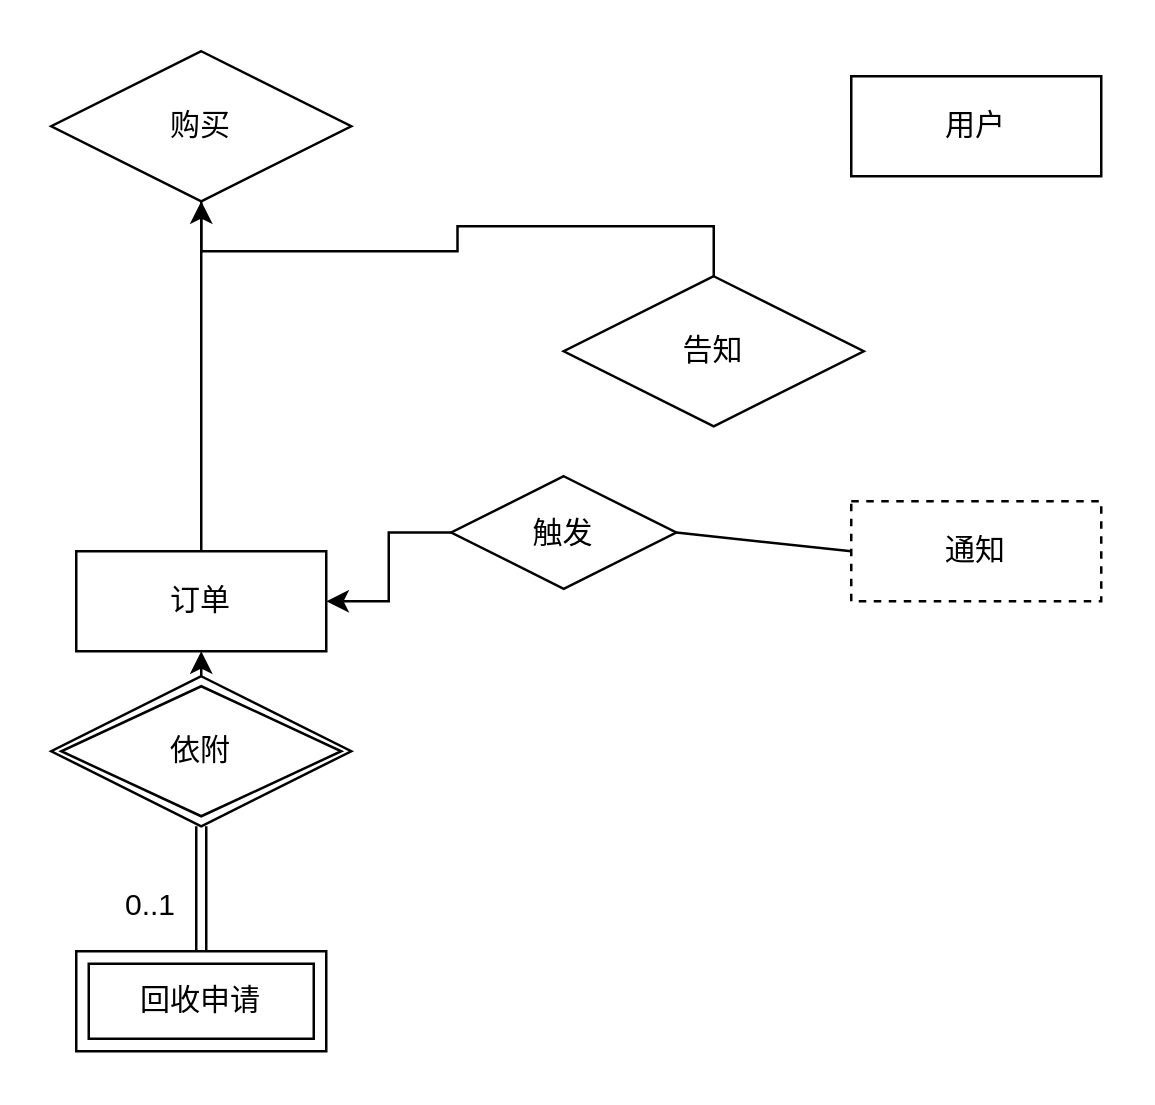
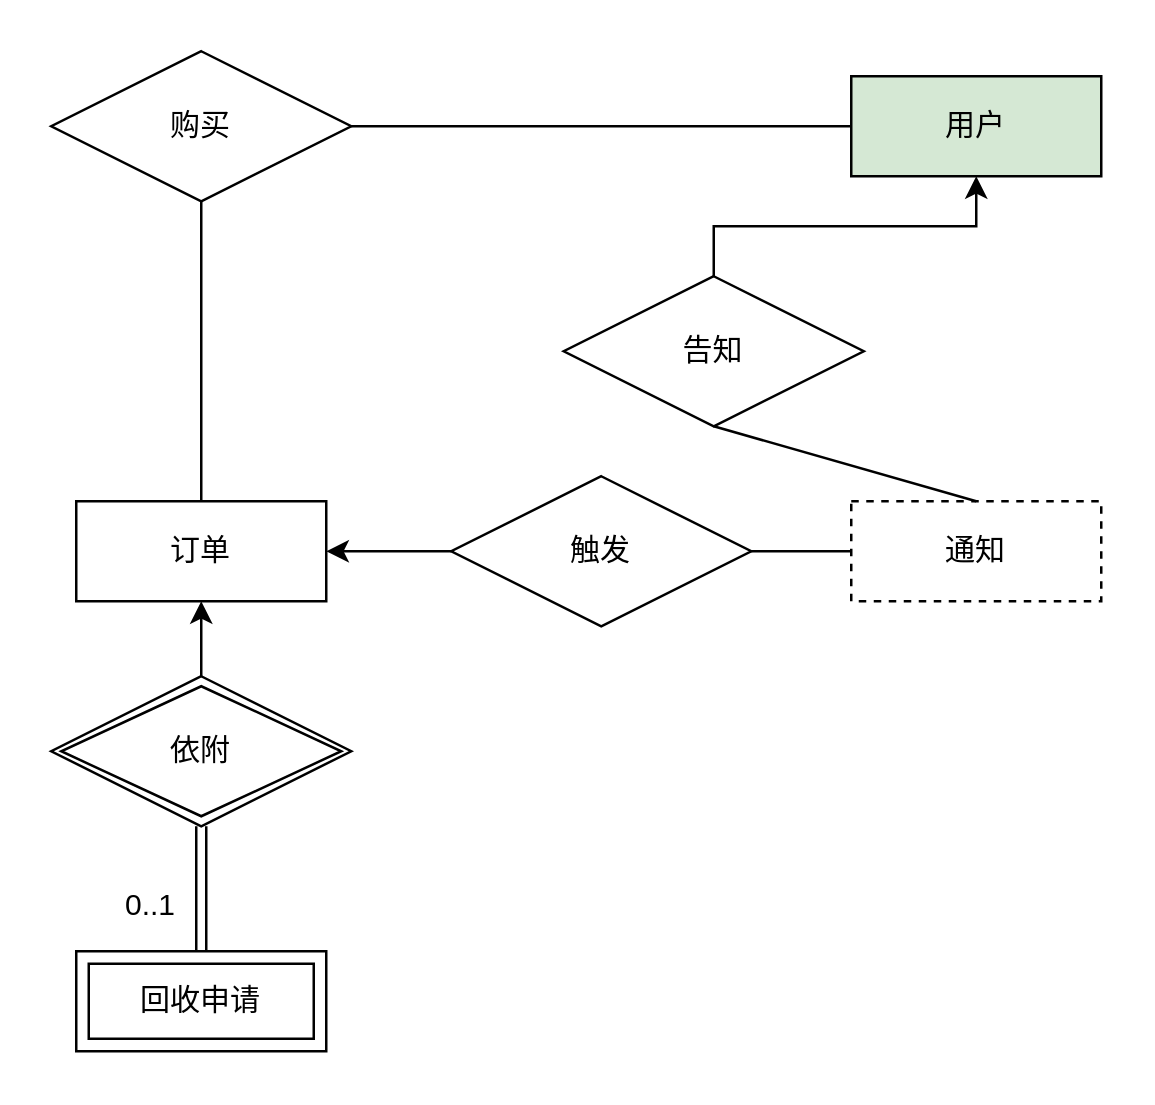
edge "购买" -- "用户": added
node "用户": fillcolor #ffffff -> #d5e8d4
edge "告知" -> "购买": now "告知" -> "用户"
edge "告知" -- "通知": added
node "触发": size 225x113 -> 300x150
node "订单": moved (201, 601) -> (201, 551)
